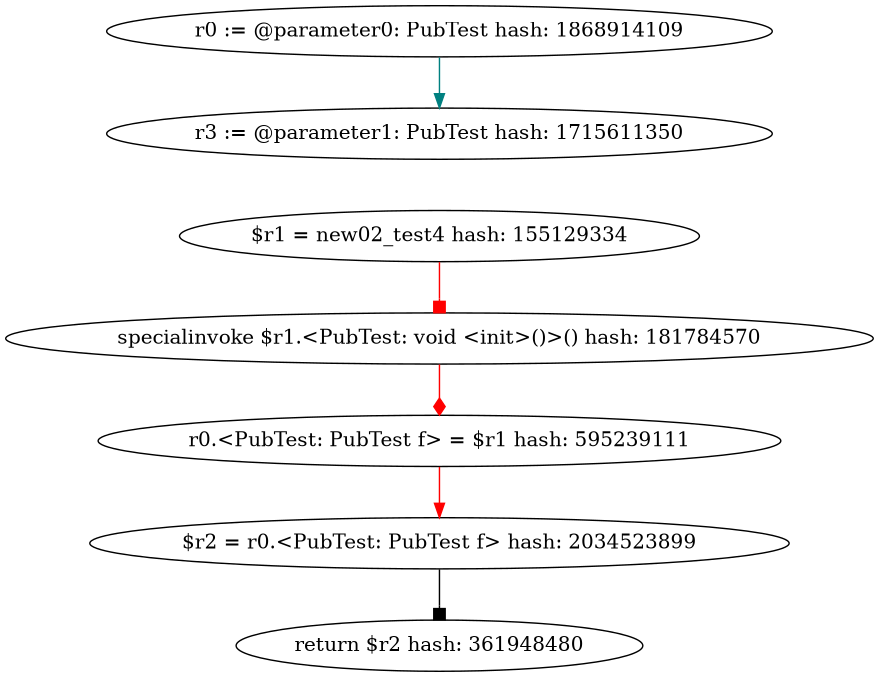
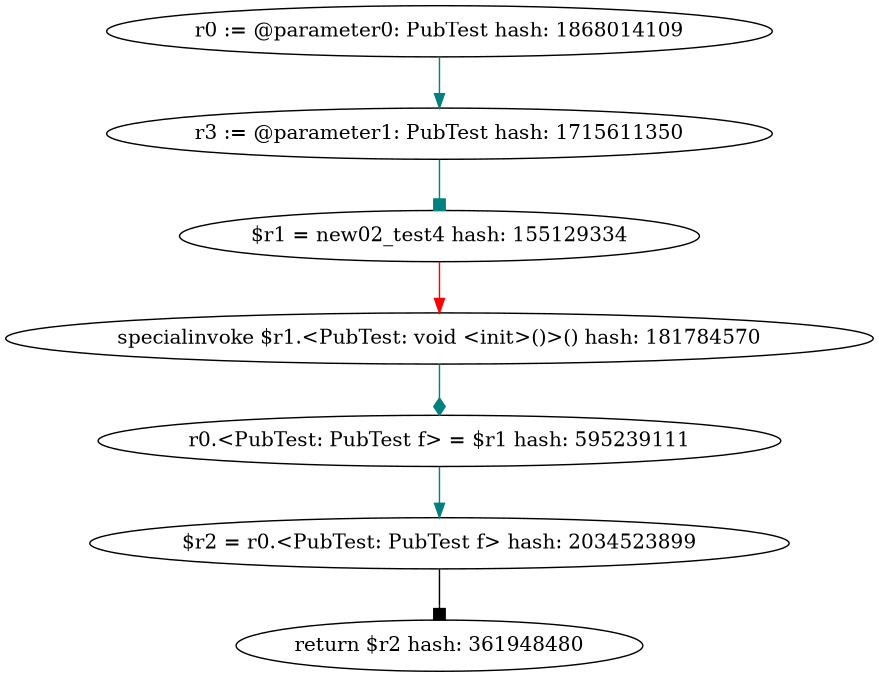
node "r0 := @parameter0: PubTest hash: 1868914109": label "r0 := @parameter0: PubTest hash: 1868914109" -> "r0 := @parameter0: PubTest hash: 1868014109"
edge "r3 := @parameter1: PubTest hash: 1715611350" -> "$r1 = new02_test4 hash: 155129334": added
edge "$r1 = new02_test4 hash: 155129334" -> "specialinvoke $r1.<PubTest: void <init>()>() hash: 181784570": arrowhead box -> normal
edge "specialinvoke $r1.<PubTest: void <init>()>() hash: 181784570" -> "r0.<PubTest: PubTest f> = $r1 hash: 595239111": color red -> teal
edge "r0.<PubTest: PubTest f> = $r1 hash: 595239111" -> "$r2 = r0.<PubTest: PubTest f> hash: 2034523899": color red -> teal
